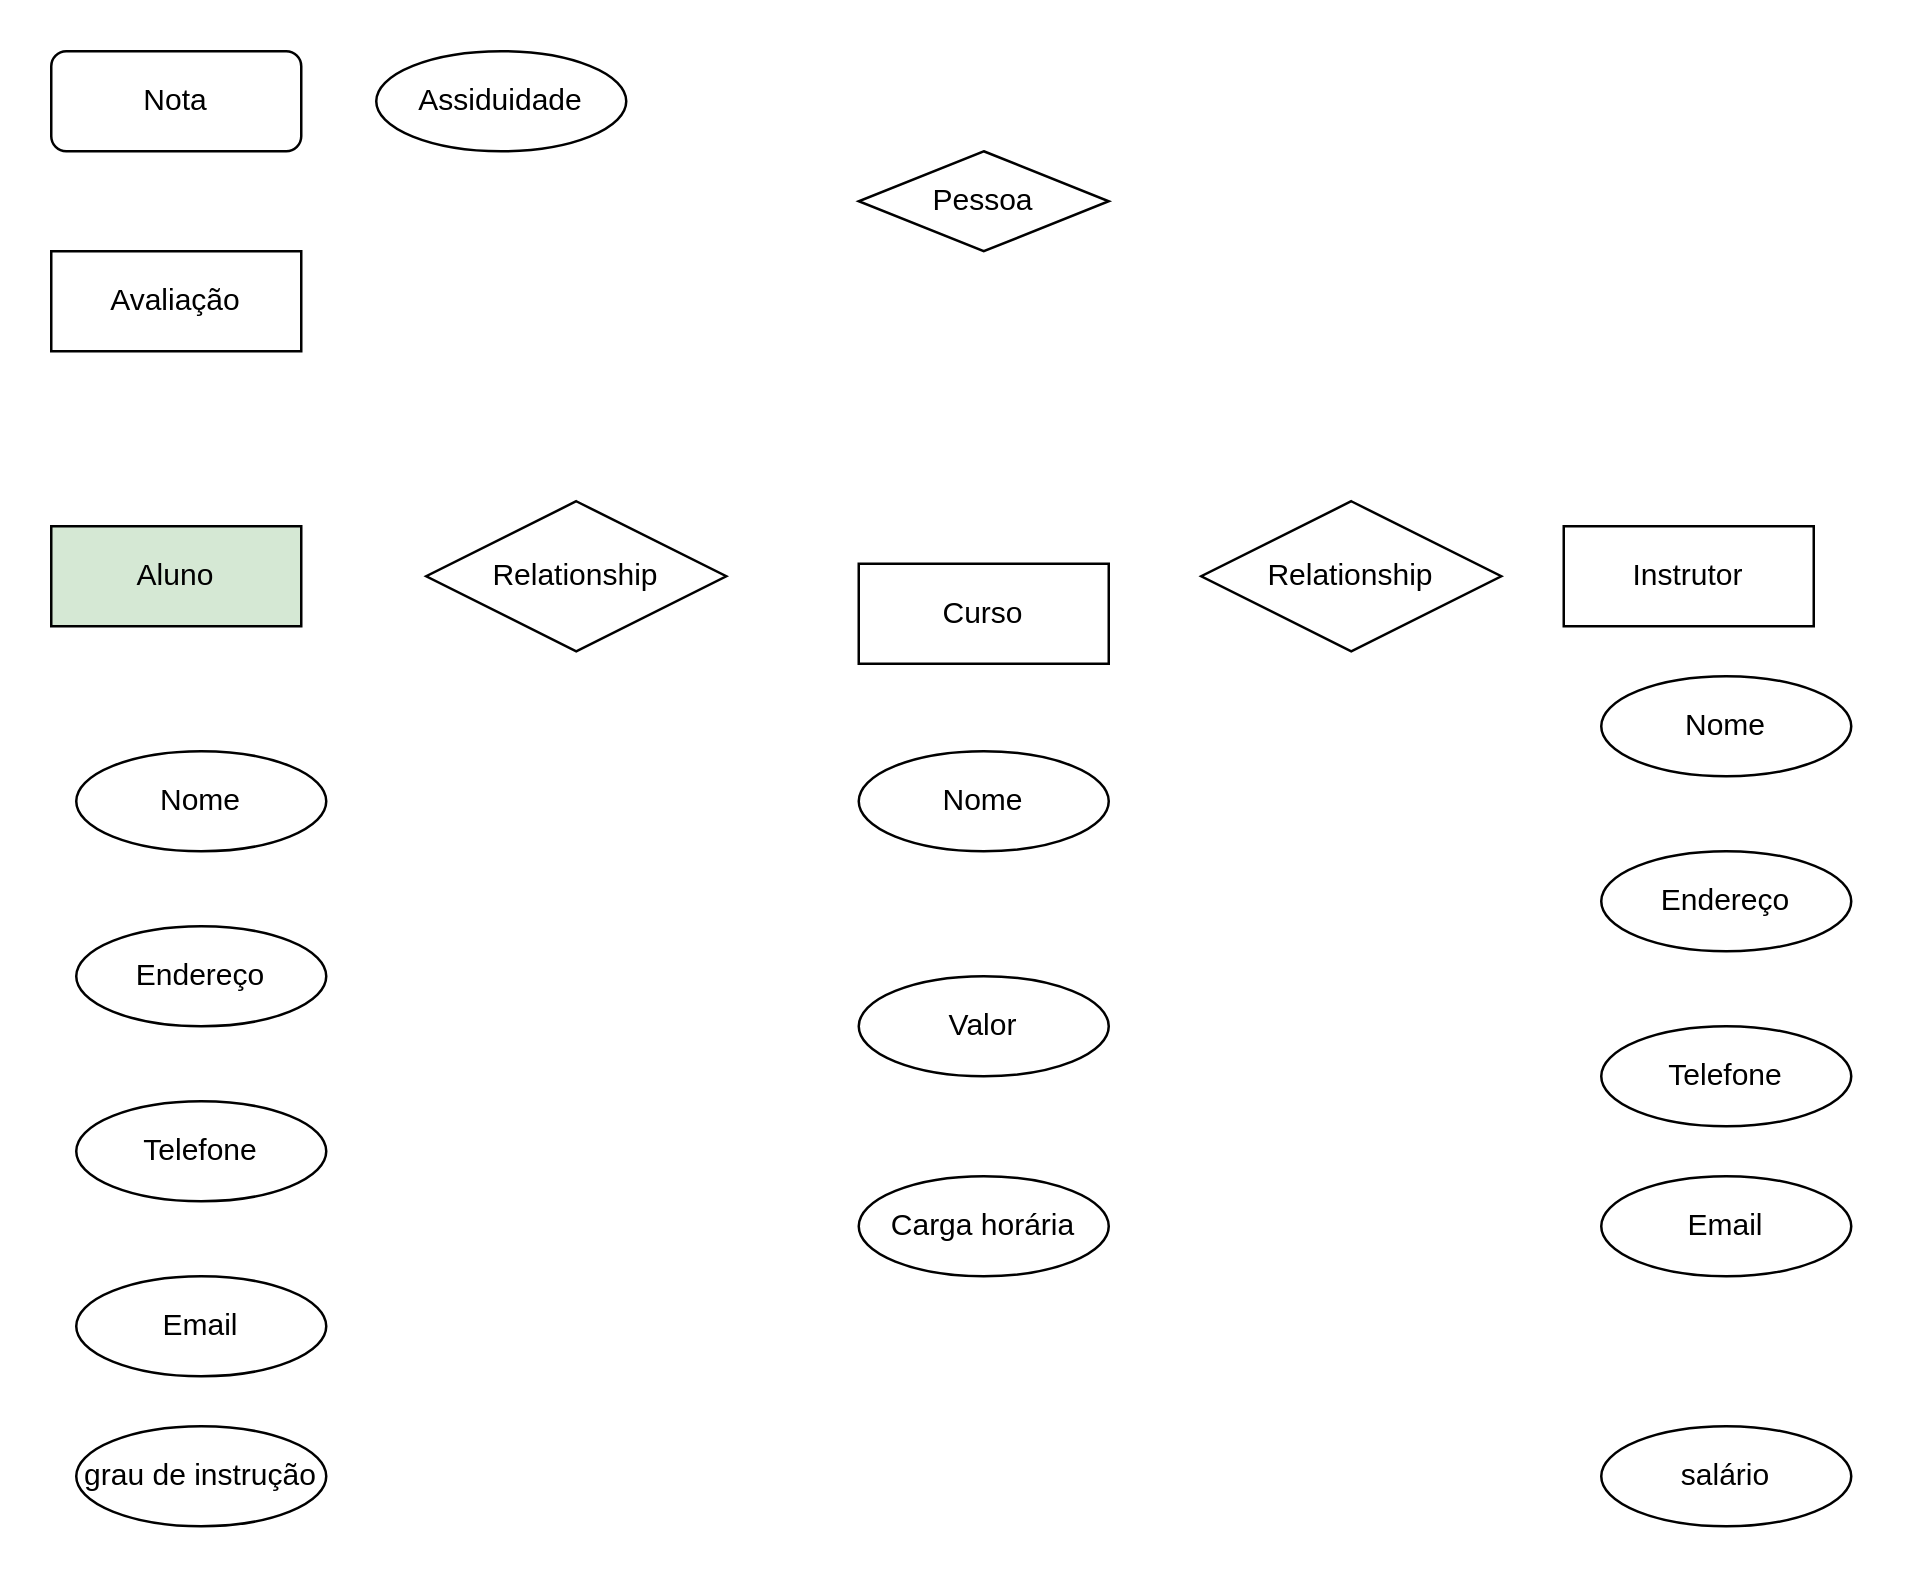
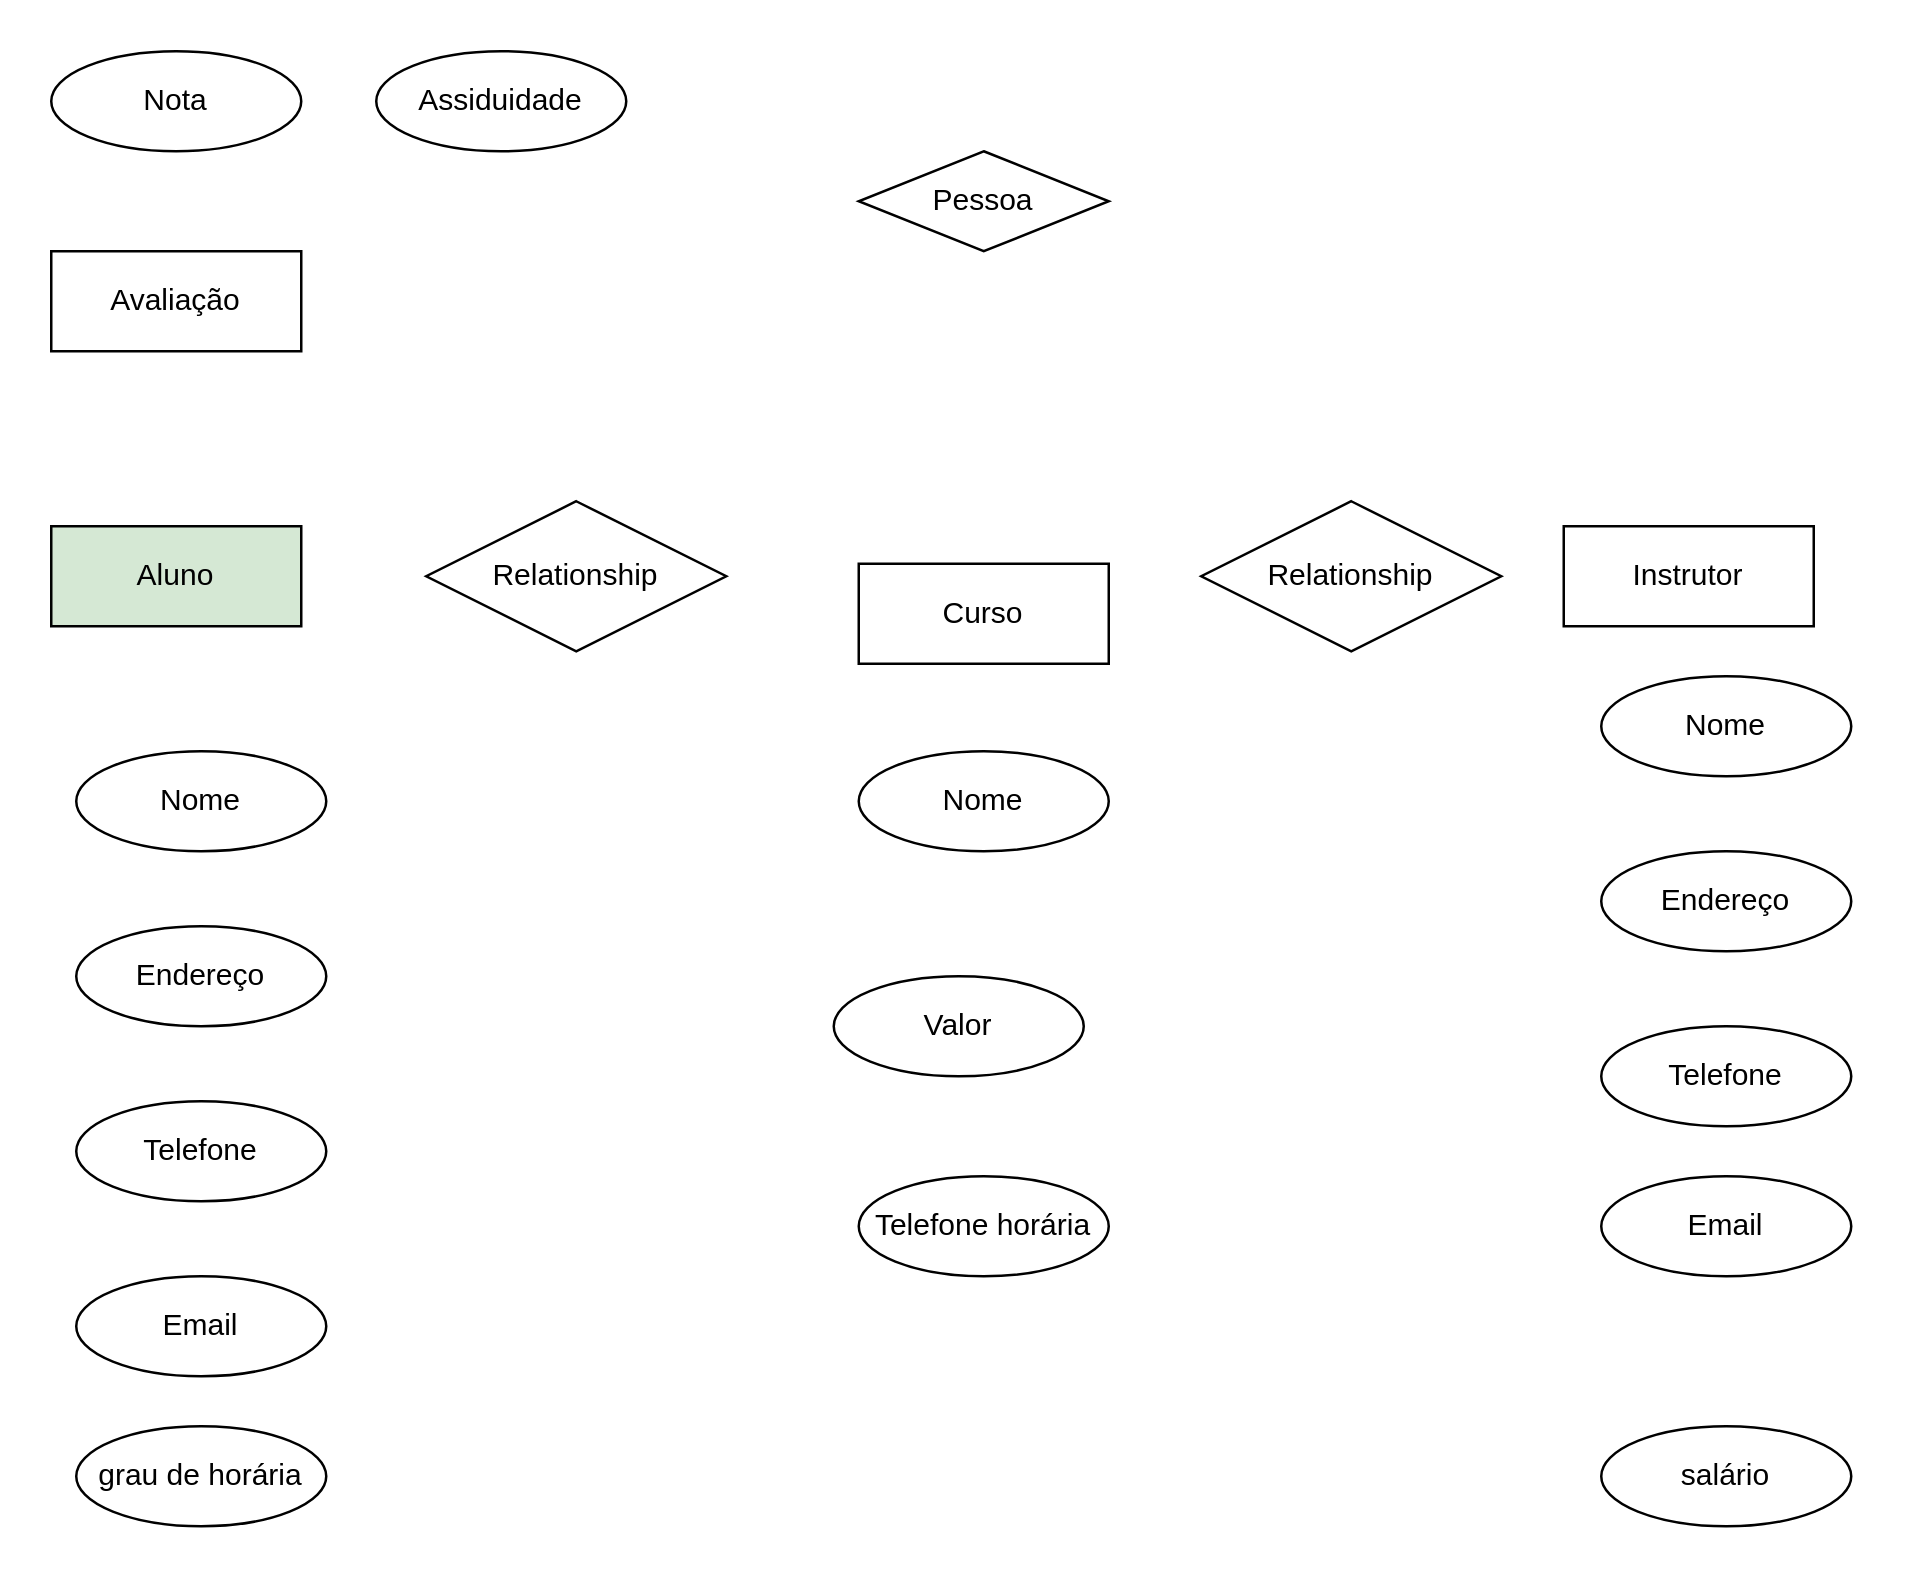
node "Nota": shape rounded rectangle -> ellipse
node "Valor": moved (984, 1026) -> (959, 1026)
node "Carga horária": label "Carga horária" -> "Telefone horária"
node "grau de instrução": label "grau de instrução" -> "grau de horária"
